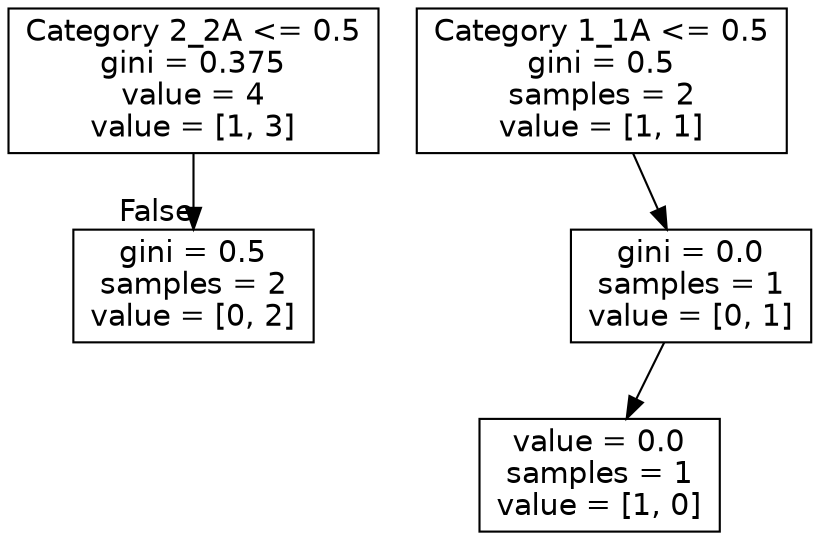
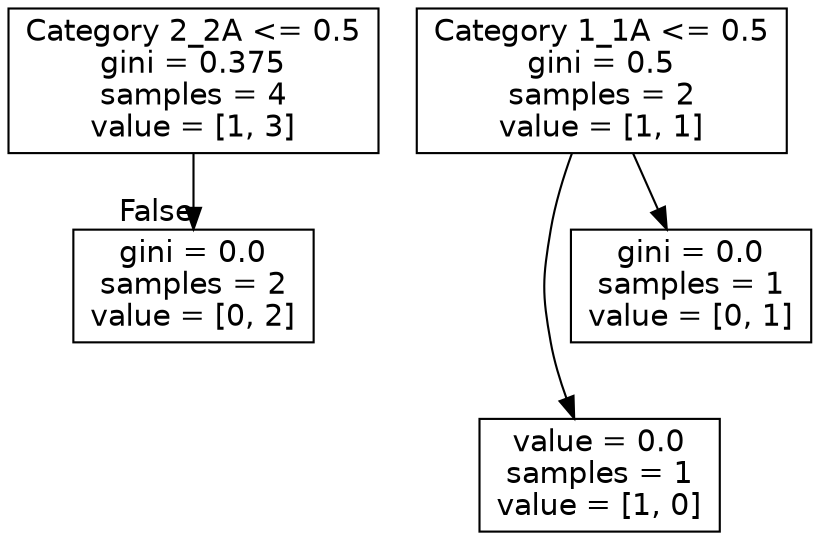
node "Category 2_2A <= 0.5 gini = 0.375 value = 4 value = [1, 3]": label "Category 2_2A <= 0.5 gini = 0.375 value = 4 value = [1, 3]" -> "Category 2_2A <= 0.5 gini = 0.375 samples = 4 value = [1, 3]"
node "gini = 0.5 samples = 2 value = [0, 2]": label "gini = 0.5 samples = 2 value = [0, 2]" -> "gini = 0.0 samples = 2 value = [0, 2]"
edge "gini = 0.0 samples = 1 value = [0, 1]" -> "value = 0.0 samples = 1 value = [1, 0]": now "Category 1_1A <= 0.5 gini = 0.5 samples = 2 value = [1, 1]" -> "value = 0.0 samples = 1 value = [1, 0]"
